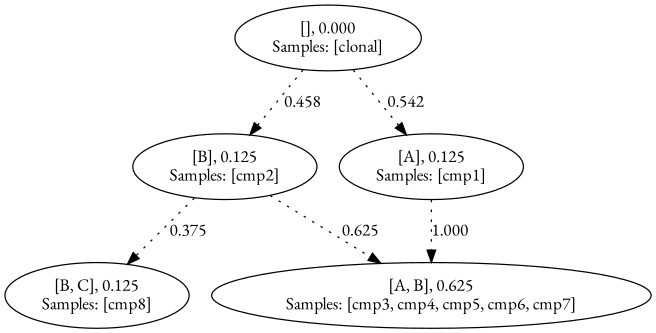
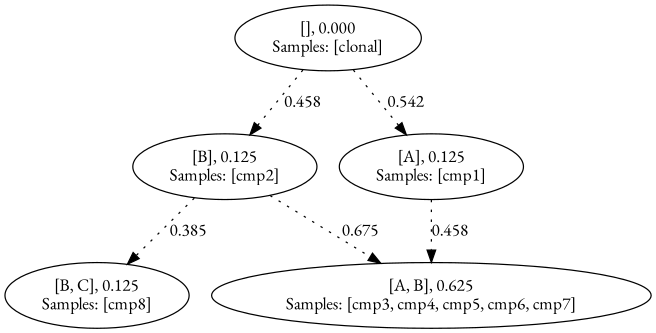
edge "[B], 0.125 Samples: [cmp2]" -> "[B, C], 0.125 Samples: [cmp8]": label "0.375" -> "0.385"
edge "[B], 0.125 Samples: [cmp2]" -> "[A, B], 0.625 Samples: [cmp3, cmp4, cmp5, cmp6, cmp7]": label "0.625" -> "0.675"
edge "[A], 0.125 Samples: [cmp1]" -> "[A, B], 0.625 Samples: [cmp3, cmp4, cmp5, cmp6, cmp7]": label "1.000" -> "0.458"
